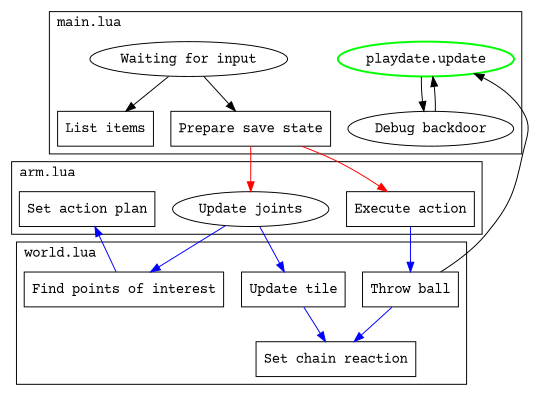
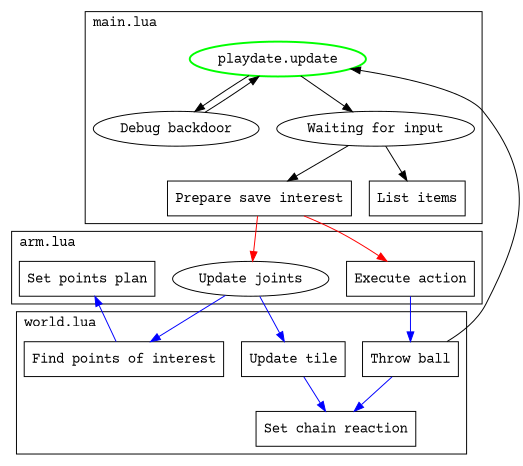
edge "playdate.update" -> "Waiting for input": added
node "Prepare save state": label "Prepare save state" -> "Prepare save interest"
node "Set action plan": label "Set action plan" -> "Set points plan"
